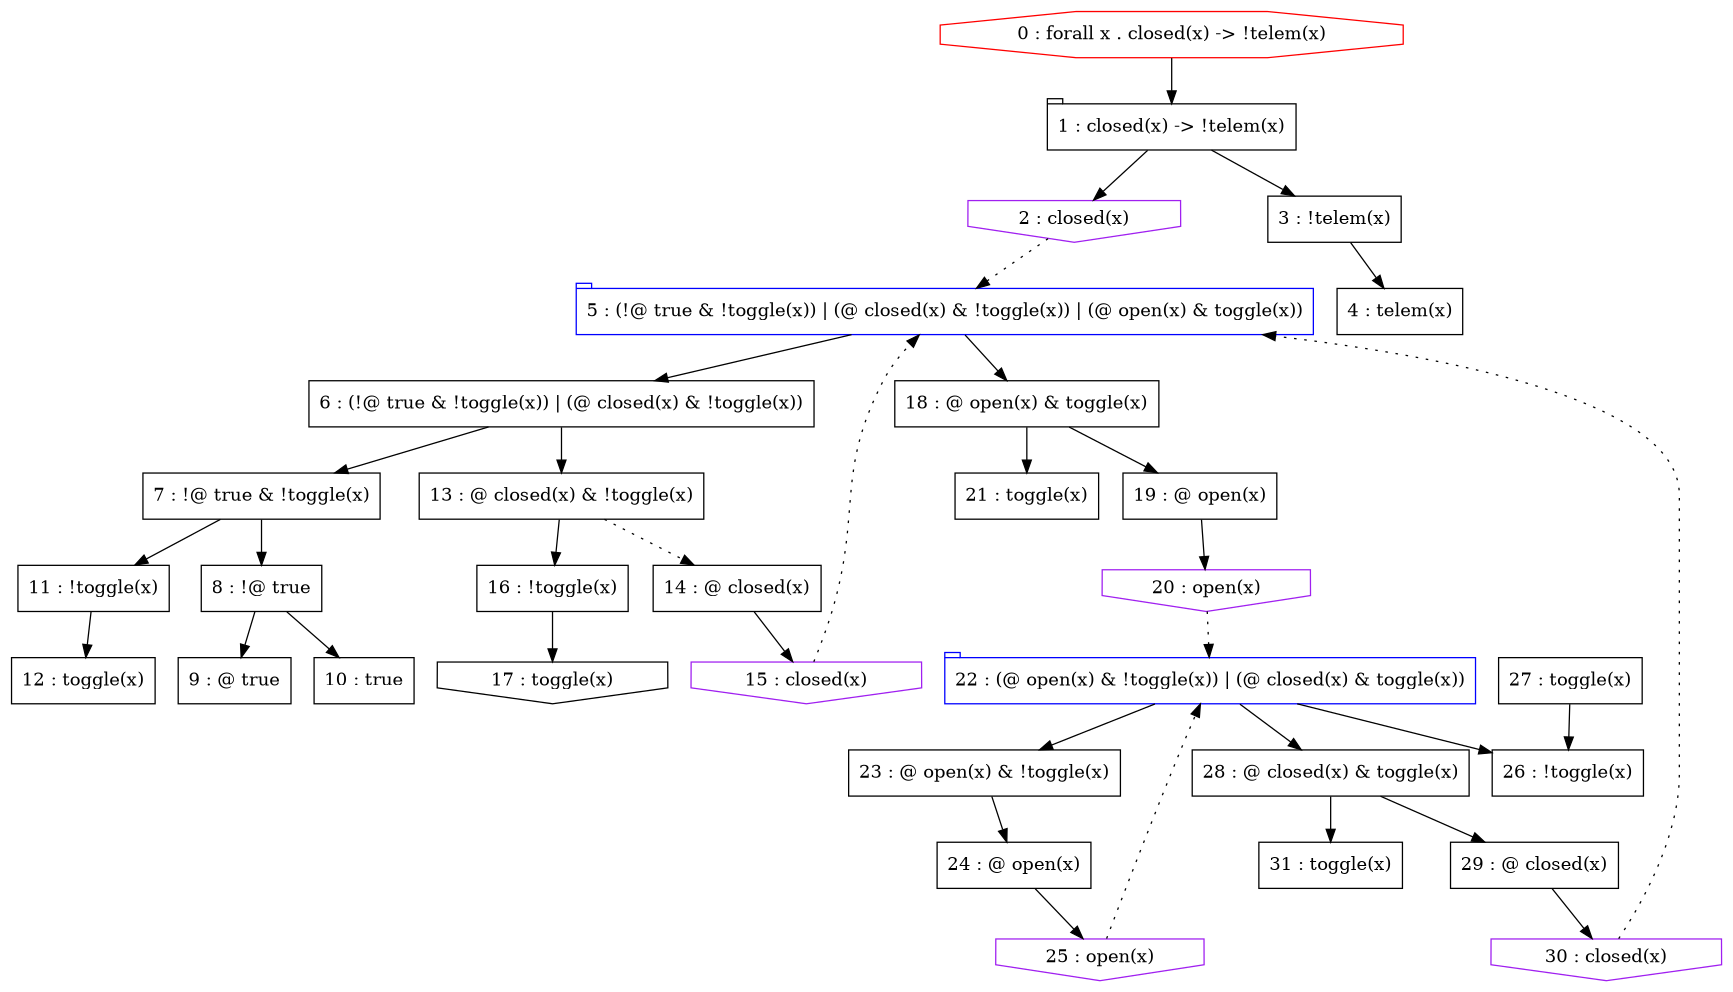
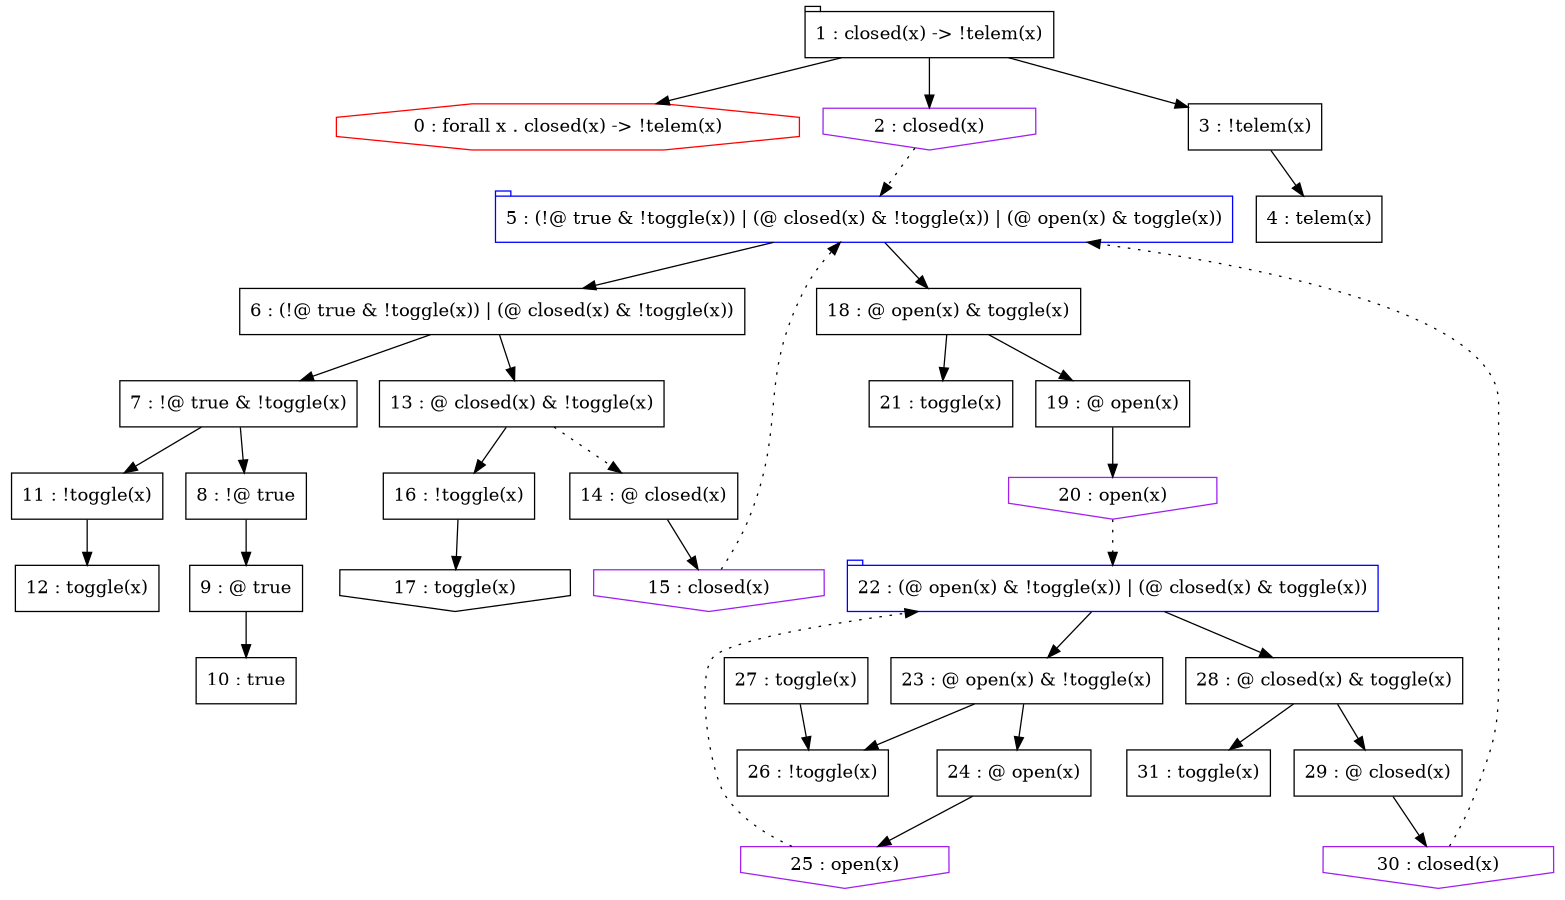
edge "0 : forall x . closed(x) -> !telem(x)" -> "1 : closed(x) -> !telem(x)": reversed
edge "8 : !@ true" -> "10 : true": now "9 : @ true" -> "10 : true"
edge "22 : (@ open(x) & !toggle(x)) | (@ closed(x) & toggle(x))" -> "26 : !toggle(x)": now "23 : @ open(x) & !toggle(x)" -> "26 : !toggle(x)"
